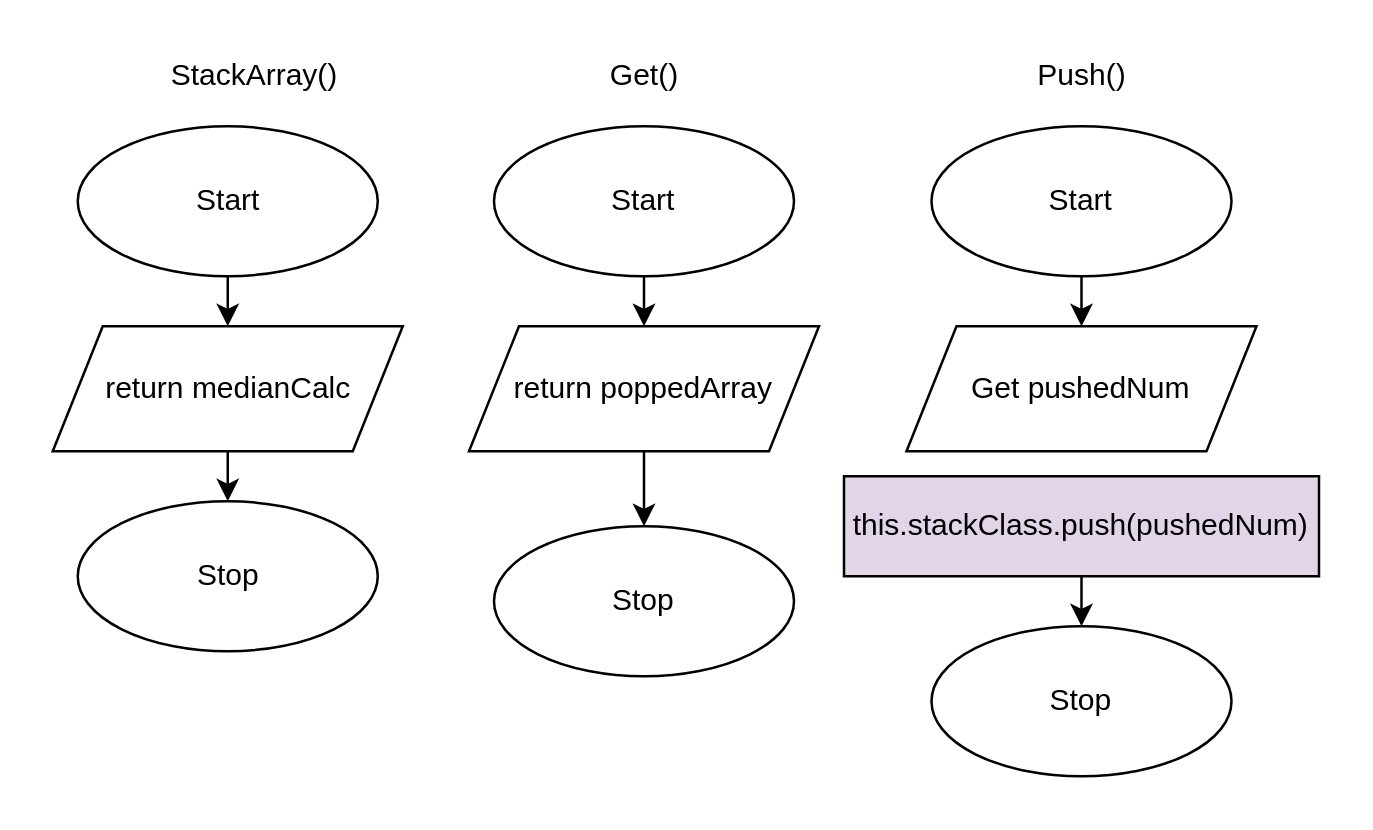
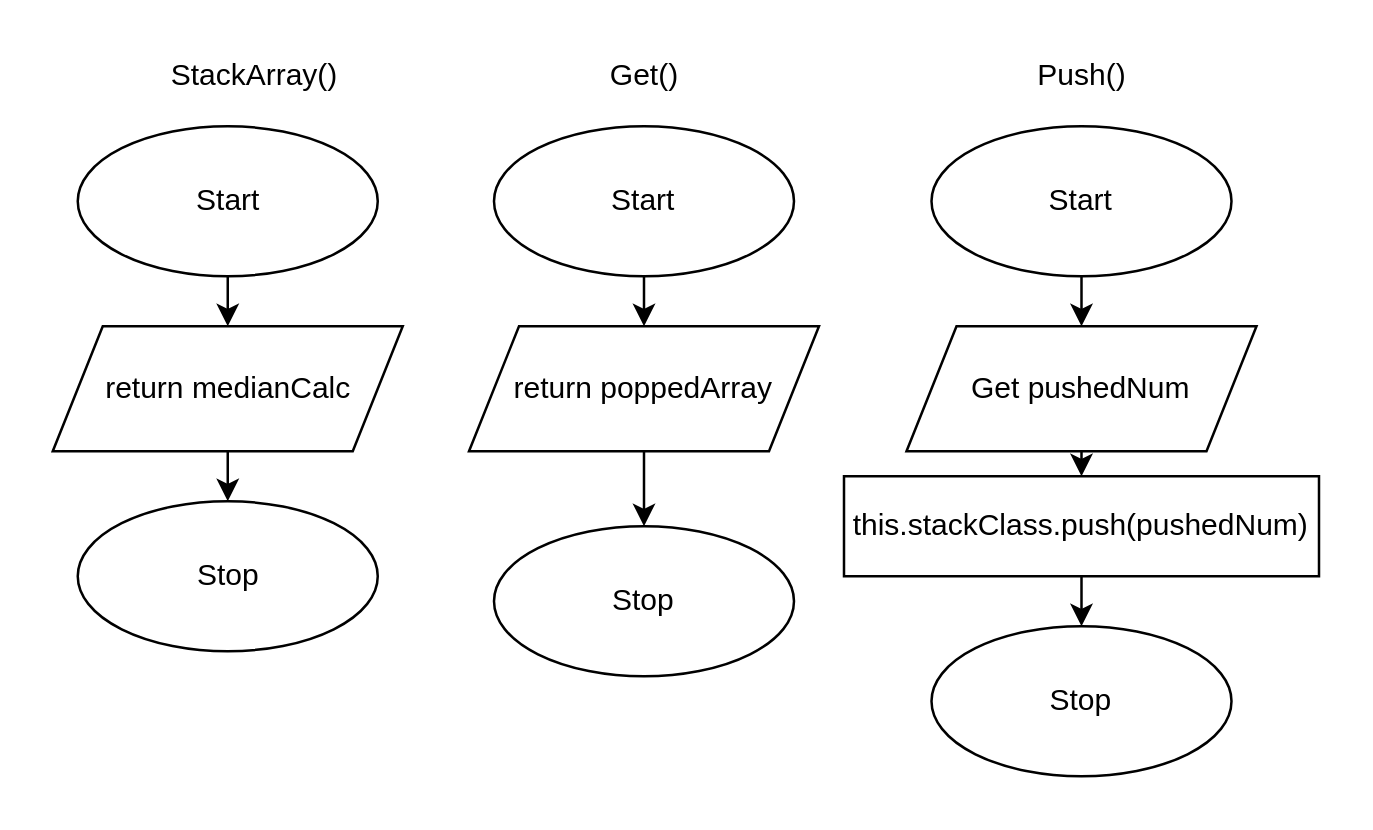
edge "Get pushedNum" -> "this.stackClass.push(pushedNum)": added
node "this.stackClass.push(pushedNum)": fillcolor #e1d5e7 -> #ffffff
